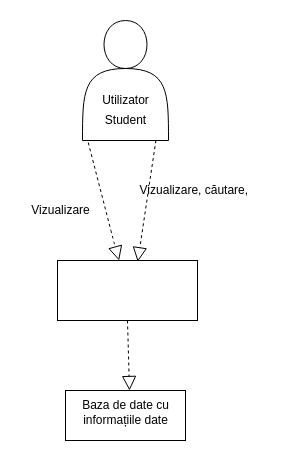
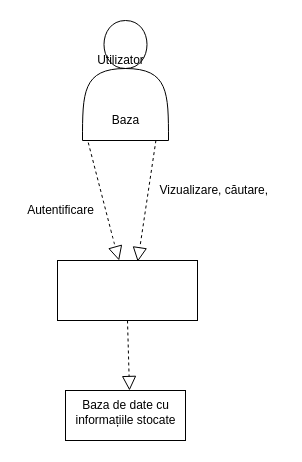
node "Utilizator": moved (126, 101) -> (121, 61)
node "Student": label "Student" -> "Baza"
node "Vizualizare, căutare,": moved (196, 191) -> (216, 191)
node "Vizualizare": label "Vizualizare" -> "Autentificare"
node "informațiile date": label "informațiile date" -> "informațiile stocate"
